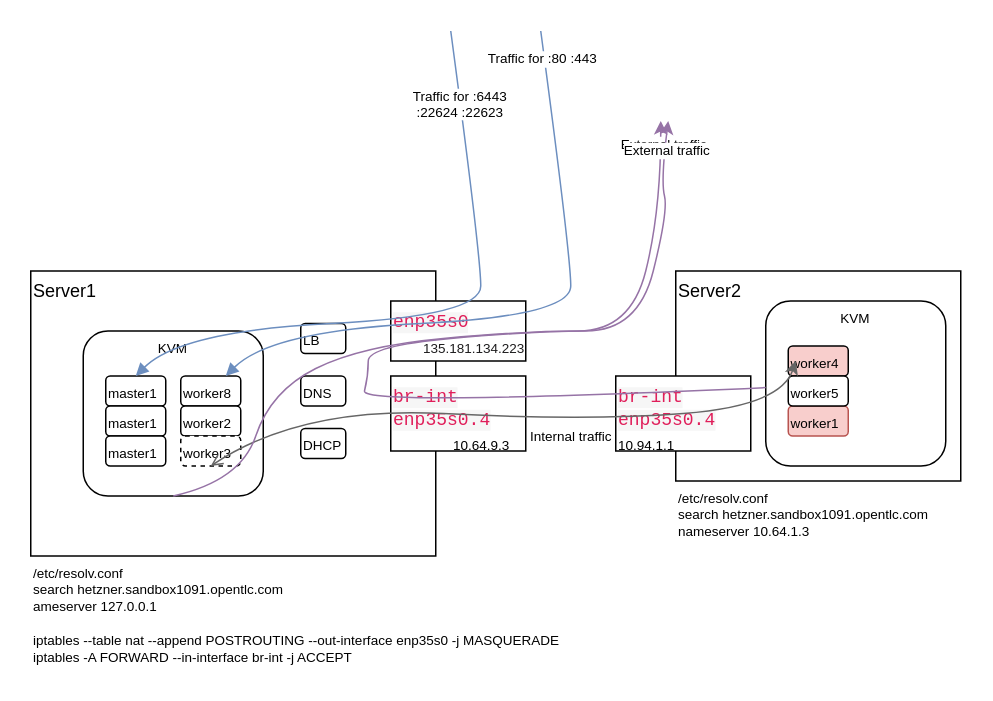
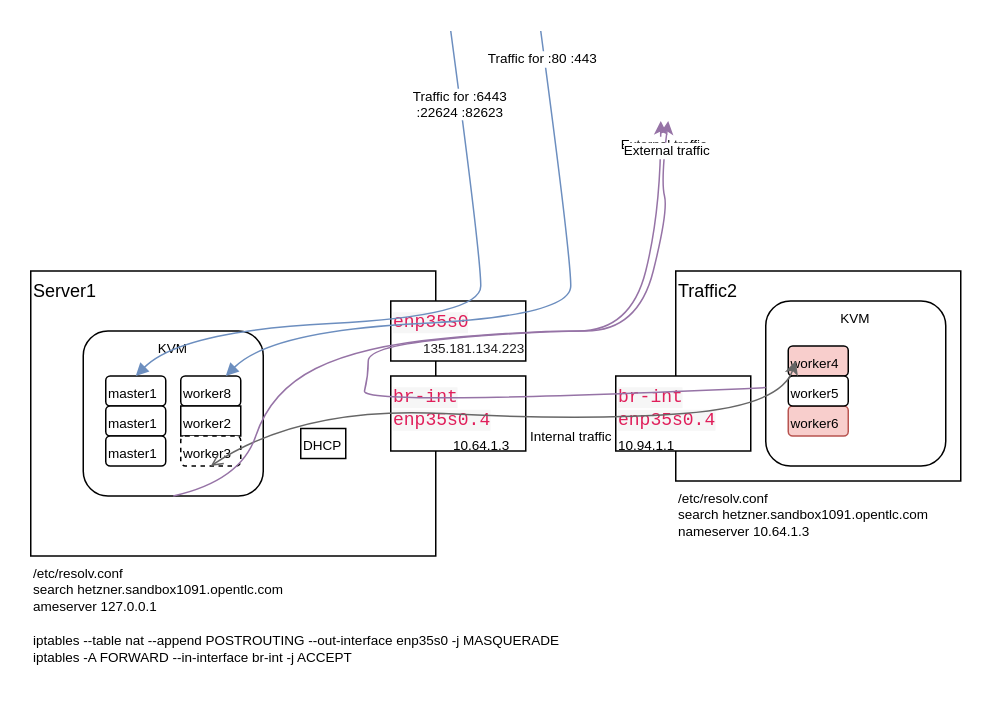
node "Traffic for :6443 :22624 :22623": label "Traffic for :6443 :22624 :22623" -> "Traffic for :6443 :22624 :82623"
node "Server2": label "Server2" -> "Traffic2"
node "LB": removed
node "DNS": removed
node "worker2": shape rounded rectangle -> rectangle
node "worker1": label "worker1" -> "worker6"
node "DHCP": shape rounded rectangle -> rectangle
node "10.64.9.3": label "10.64.9.3" -> "10.64.1.3"
